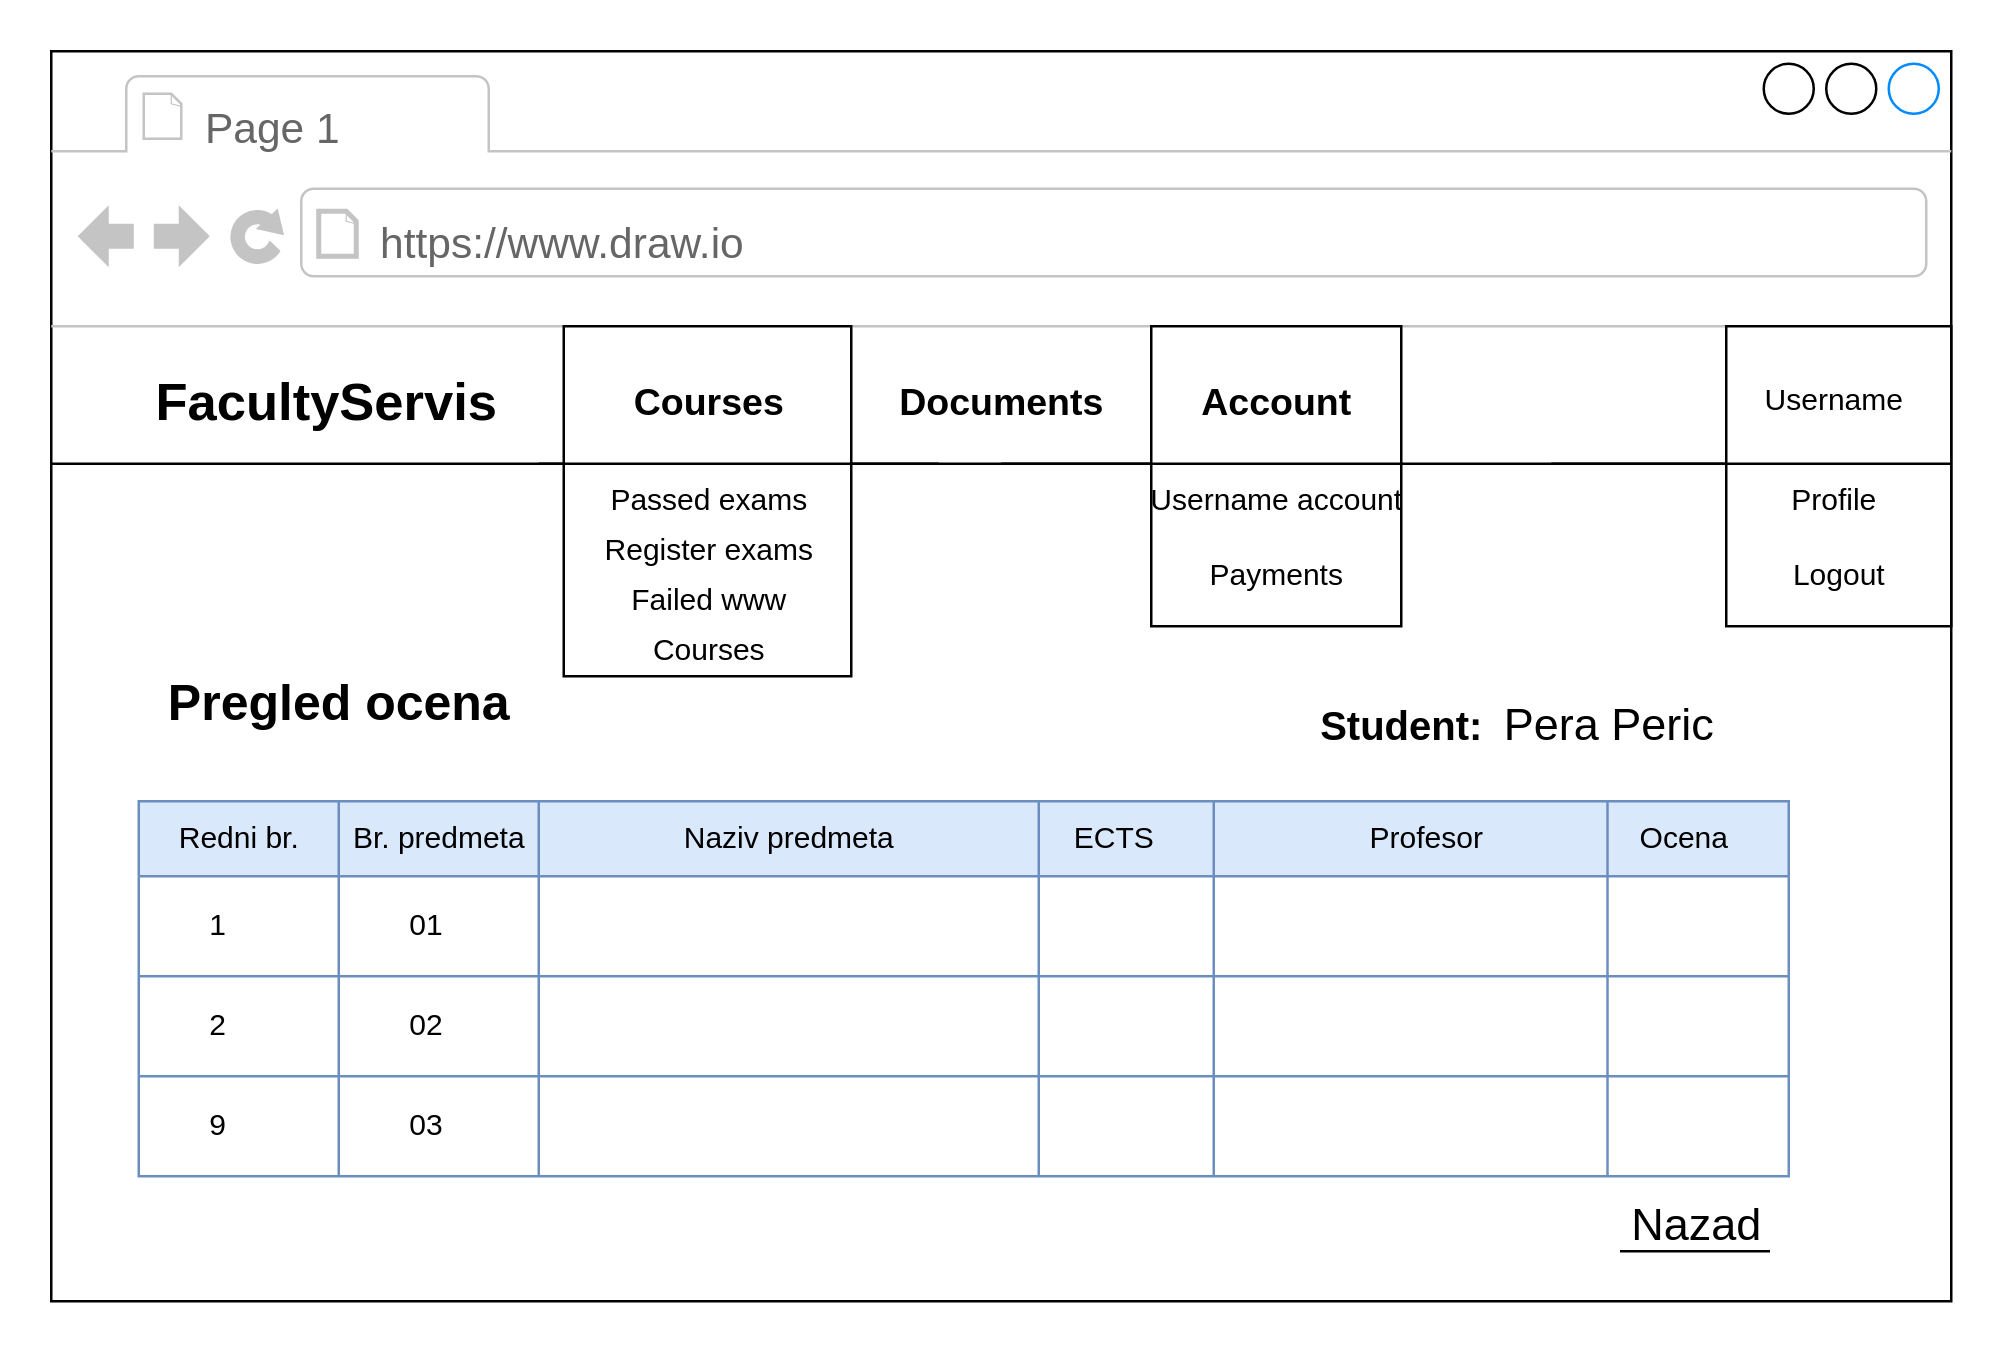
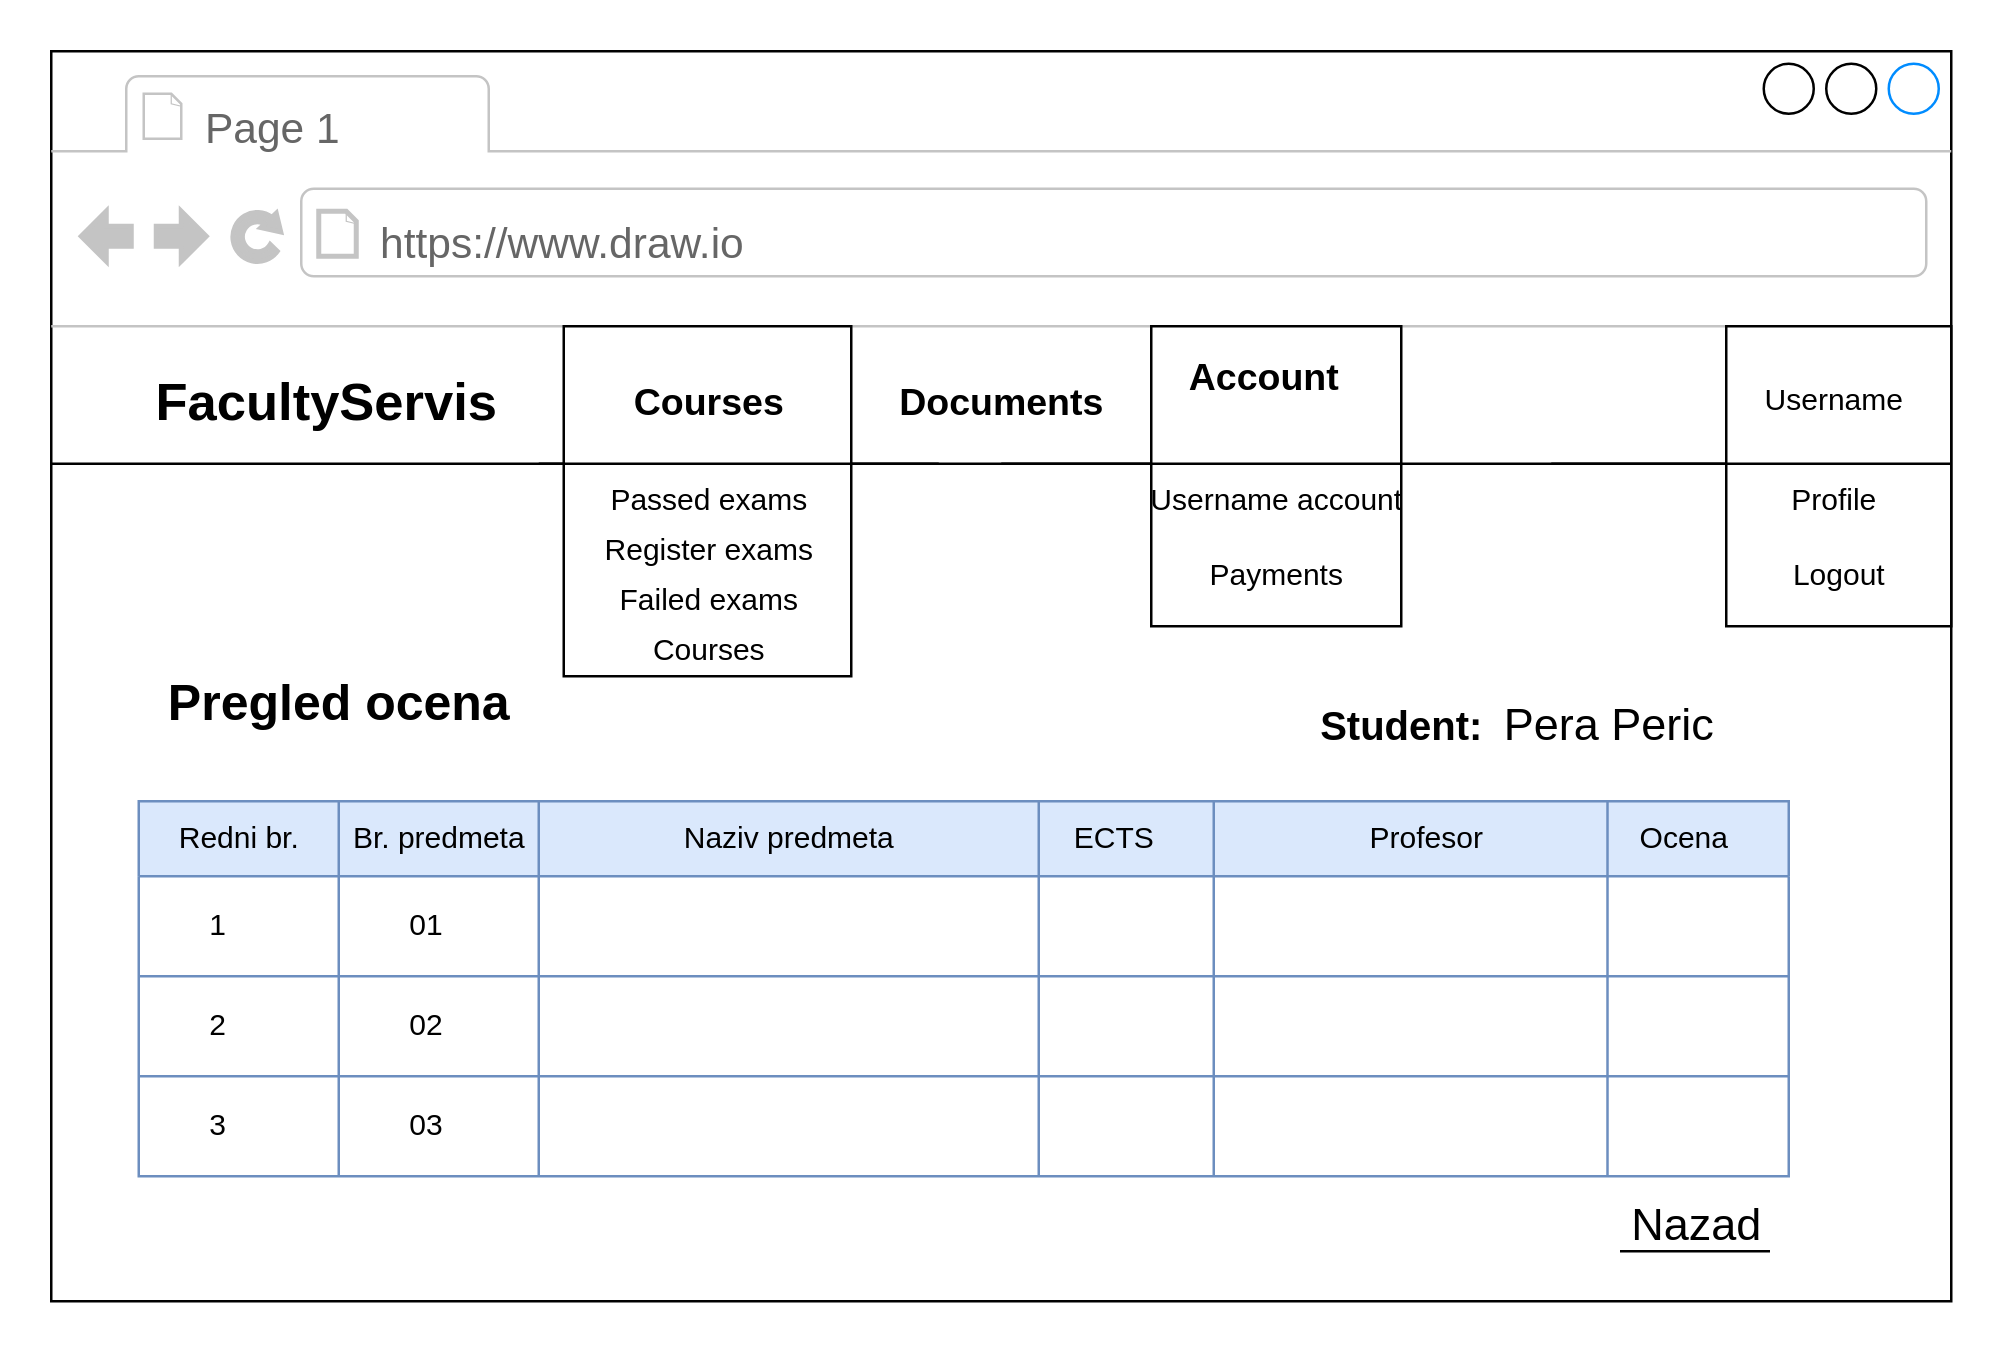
node "Account": moved (1276, 401) -> (1264, 376)
node "Failed www": label "Failed www" -> "Failed exams"
node "9 03": label "9 03" -> "3 03"
